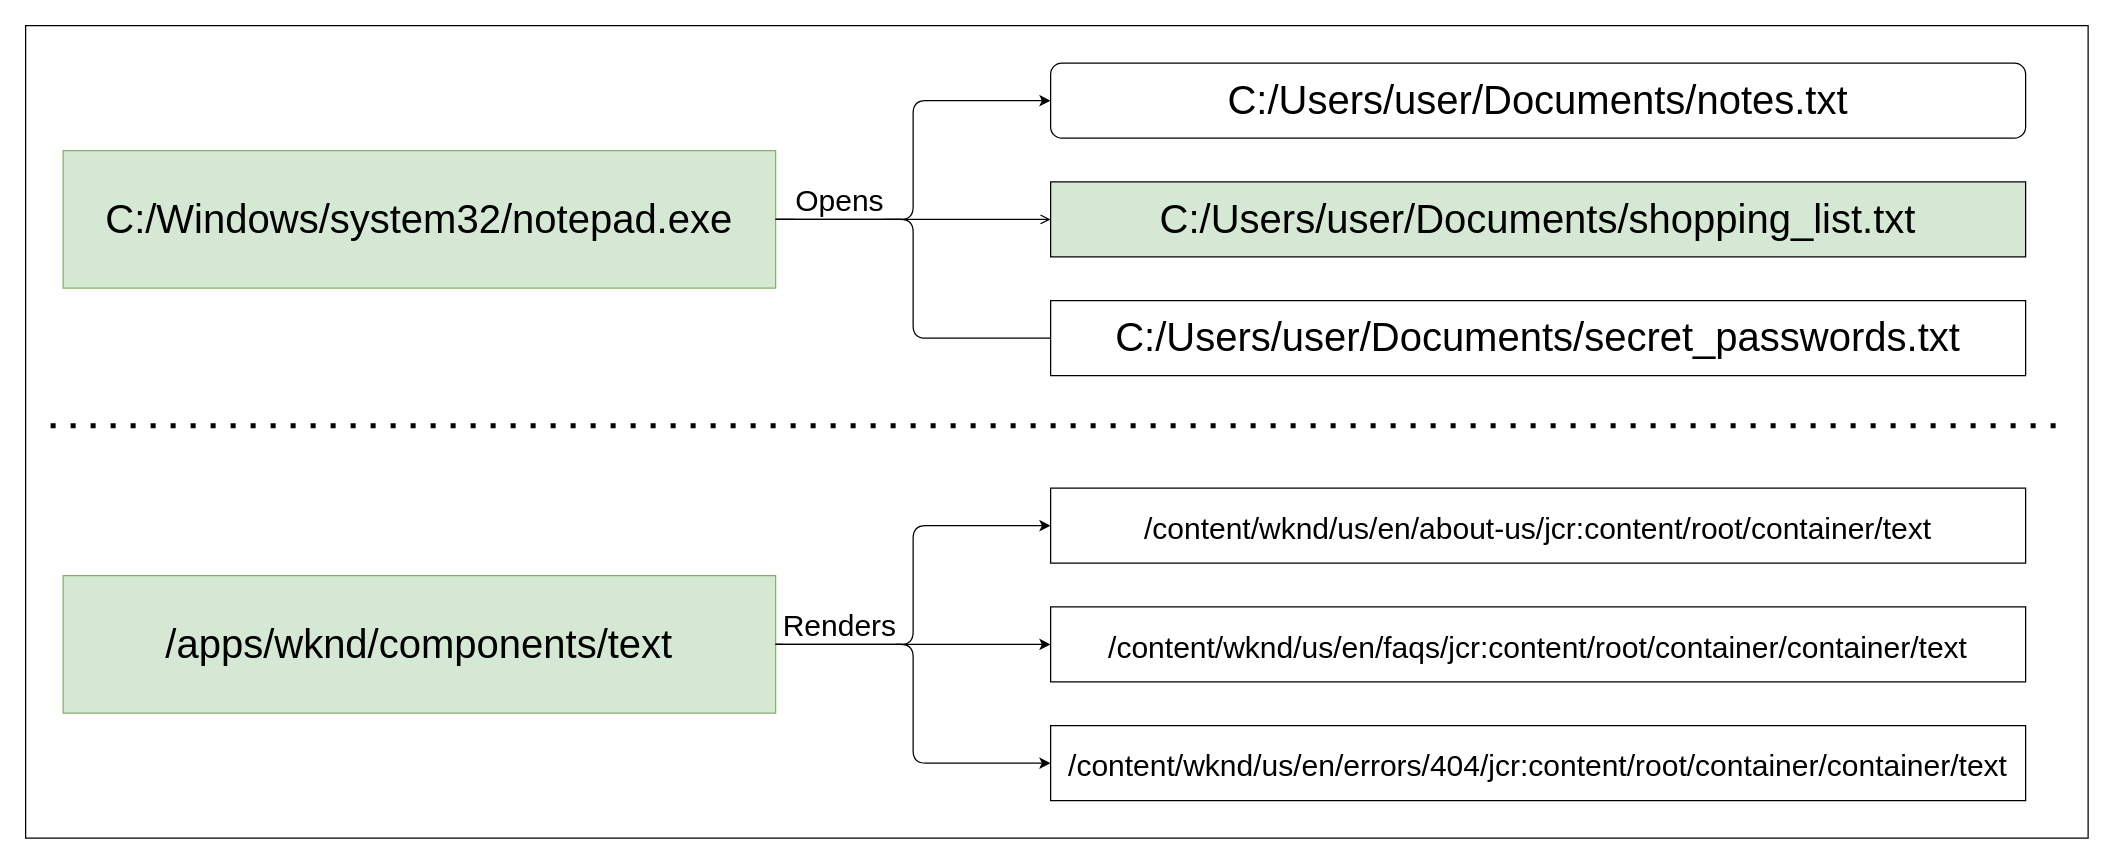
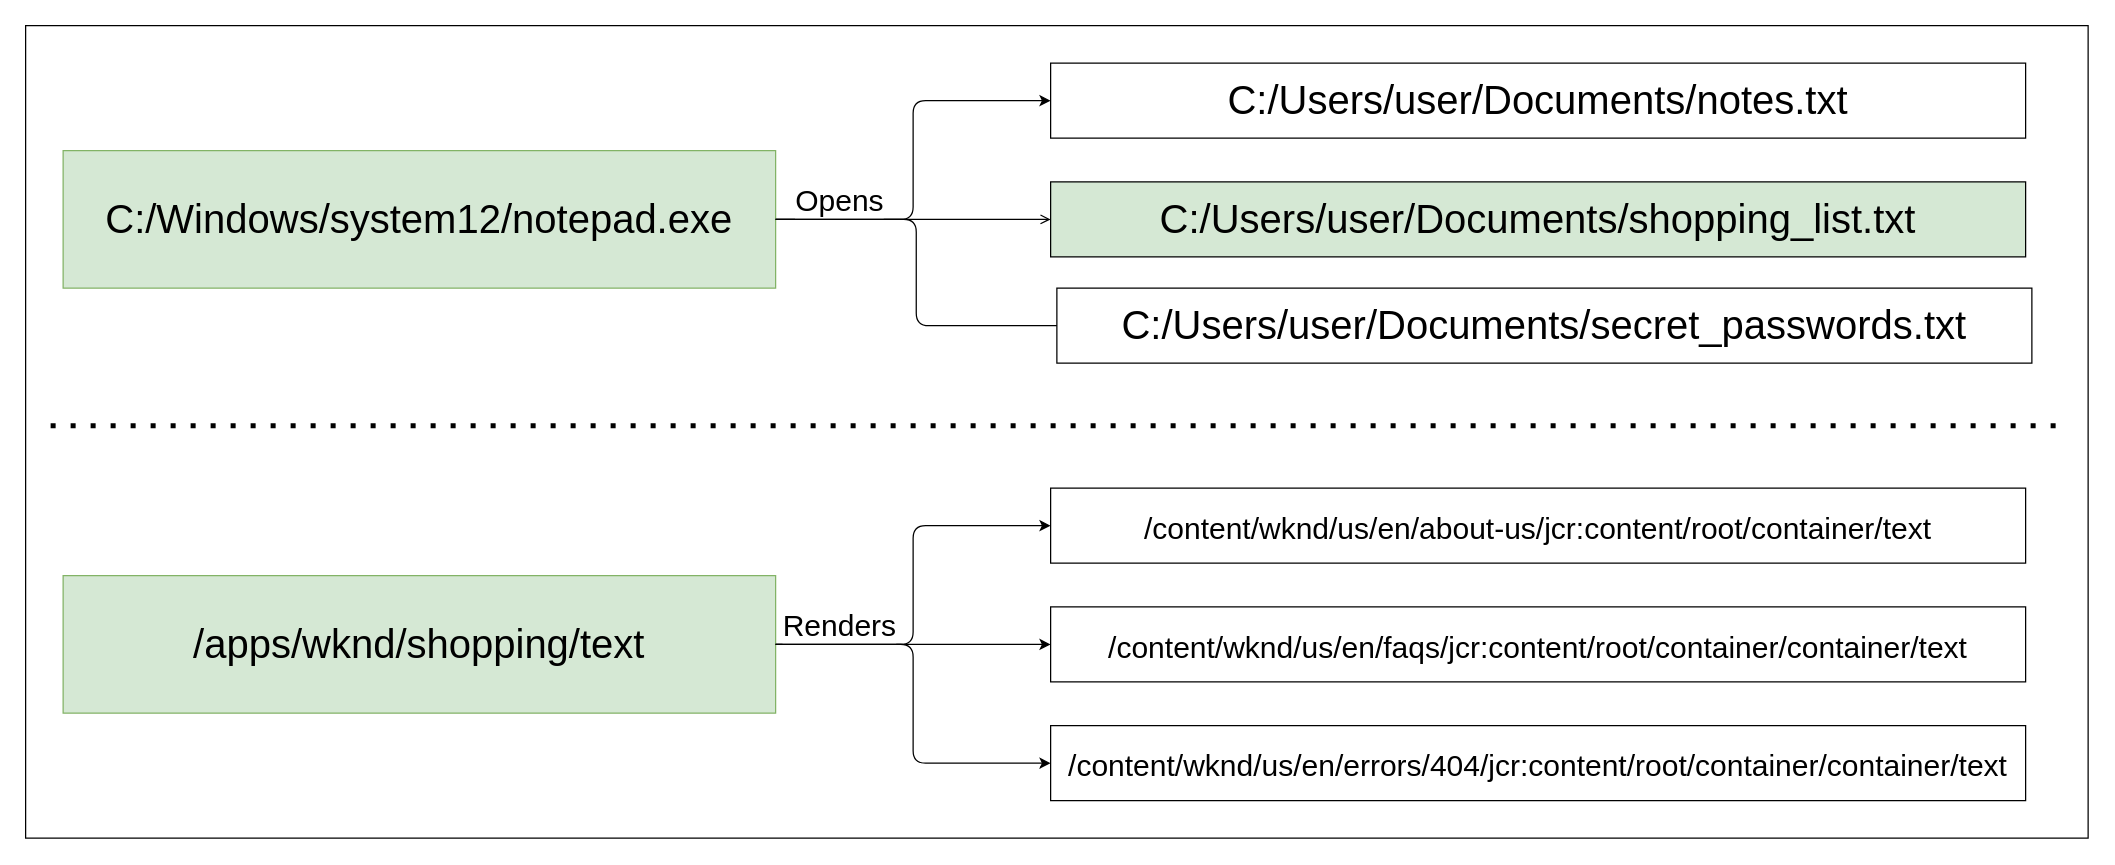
node "C:/Users/user/Documents/notes.txt": shape rounded rectangle -> rectangle
node "C:/Windows/system32/notepad.exe": label "C:/Windows/system32/notepad.exe" -> "C:/Windows/system12/notepad.exe"
node "C:/Users/user/Documents/secret_passwords.txt": moved (1538, 338) -> (1544, 326)
node "/apps/wknd/components/text": label "/apps/wknd/components/text" -> "/apps/wknd/shopping/text"
